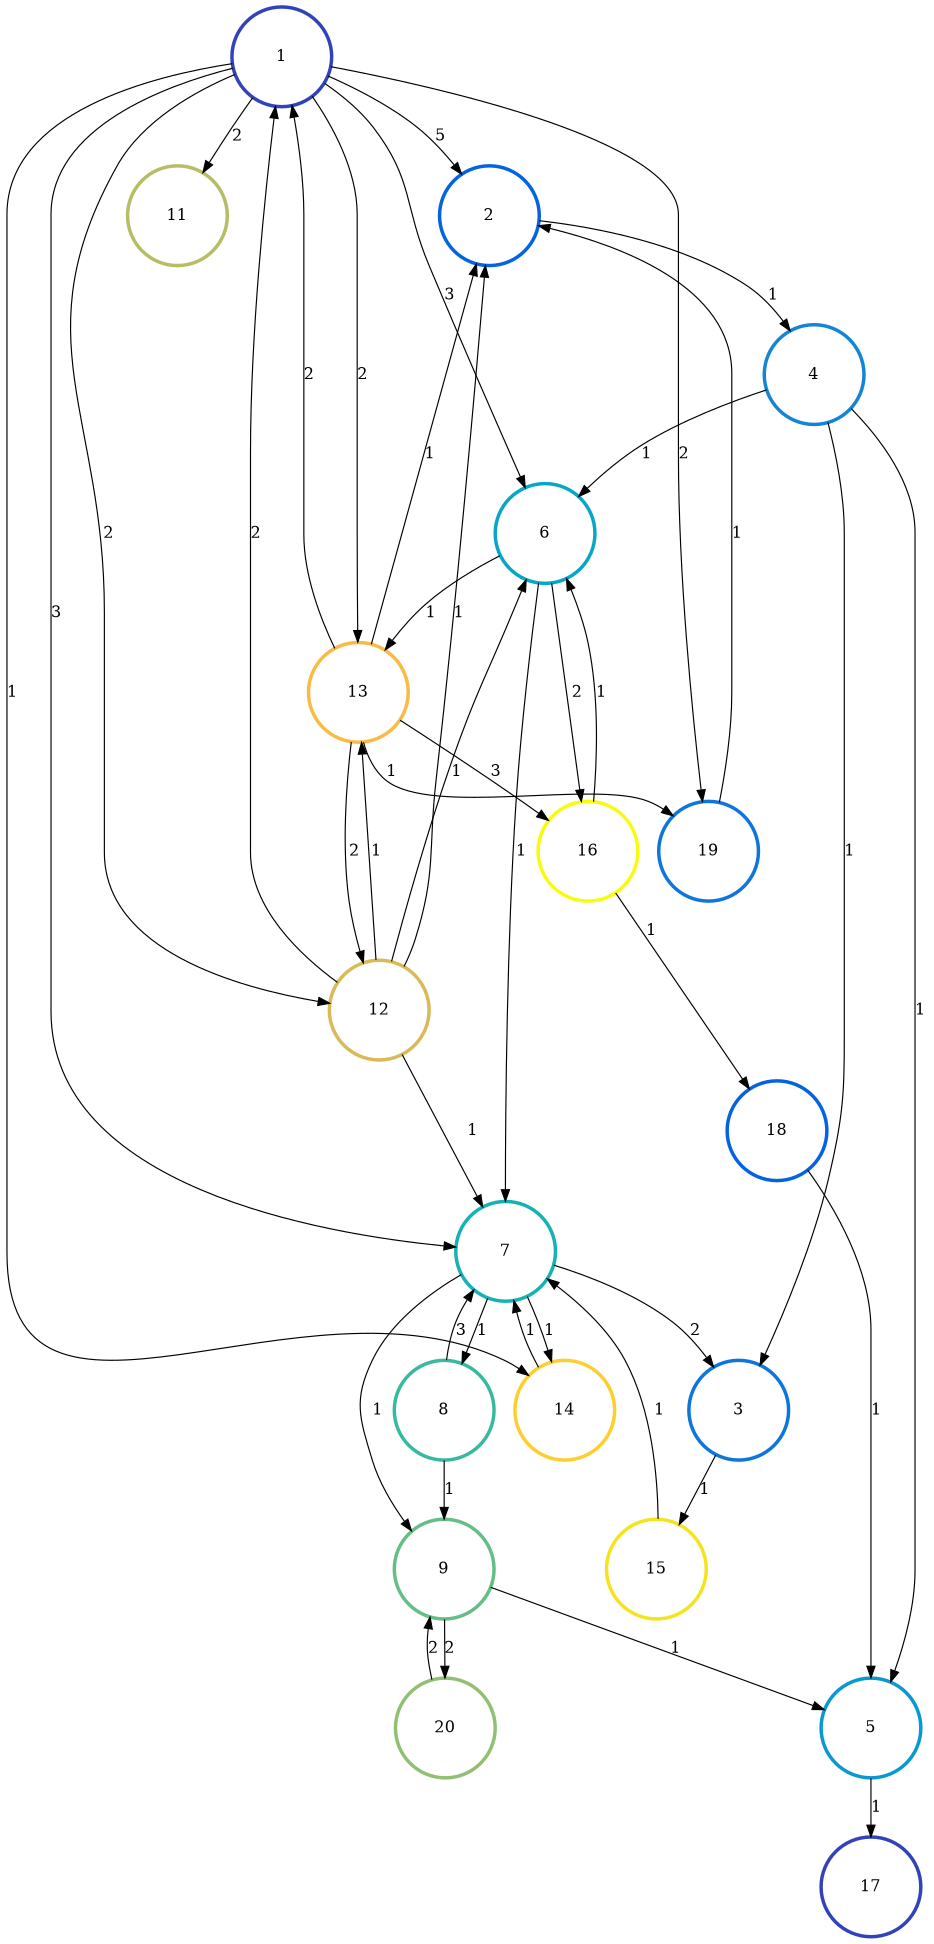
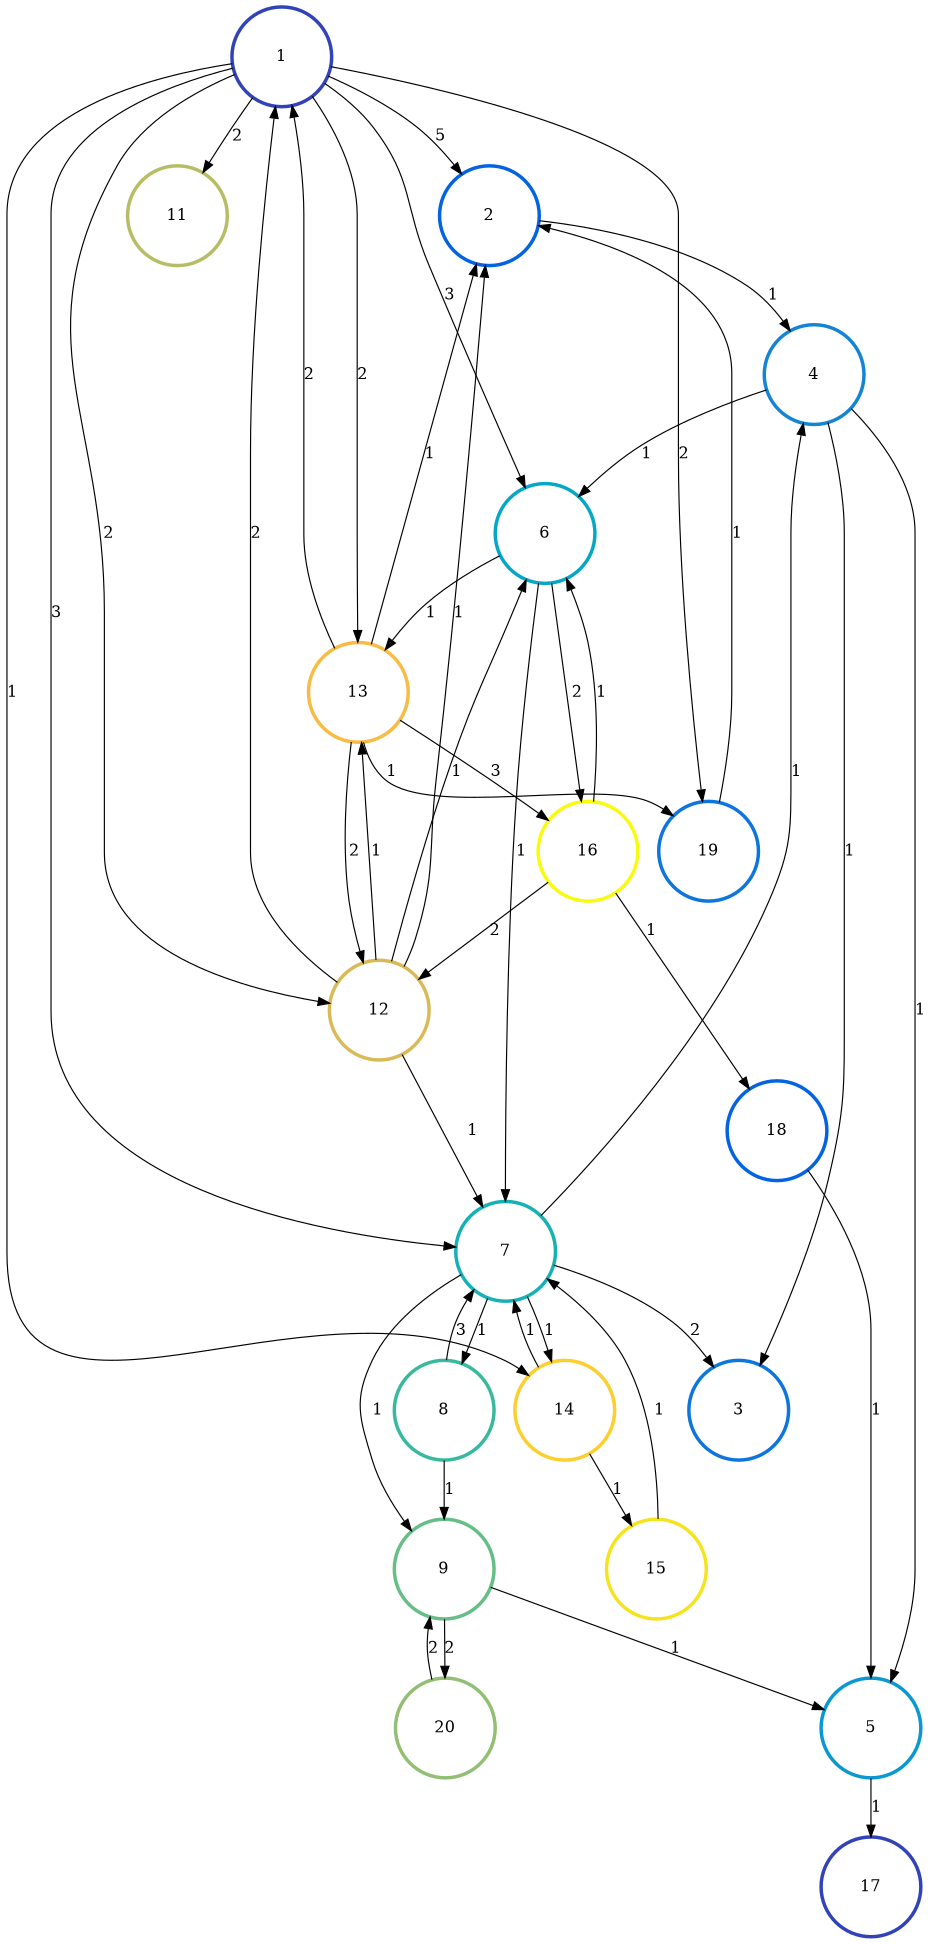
edge "7" -> "4": added, label "1"
edge "16" -> "12": added, label "2"
edge "3" -> "15": now "14" -> "15"
